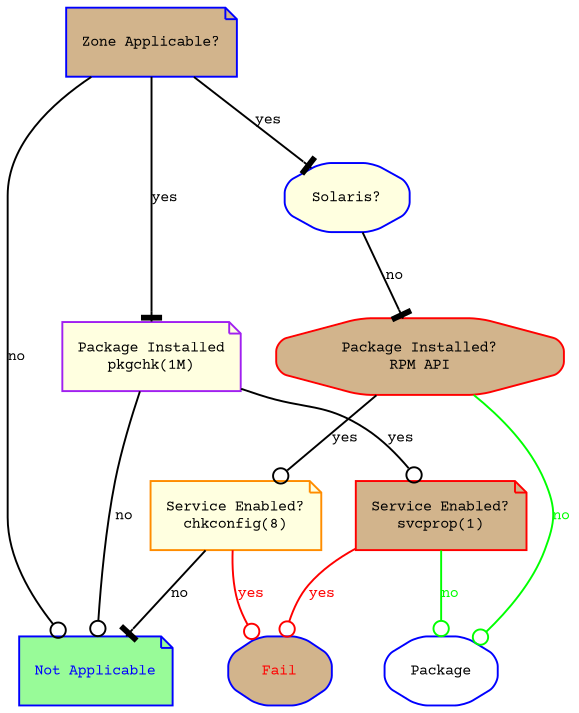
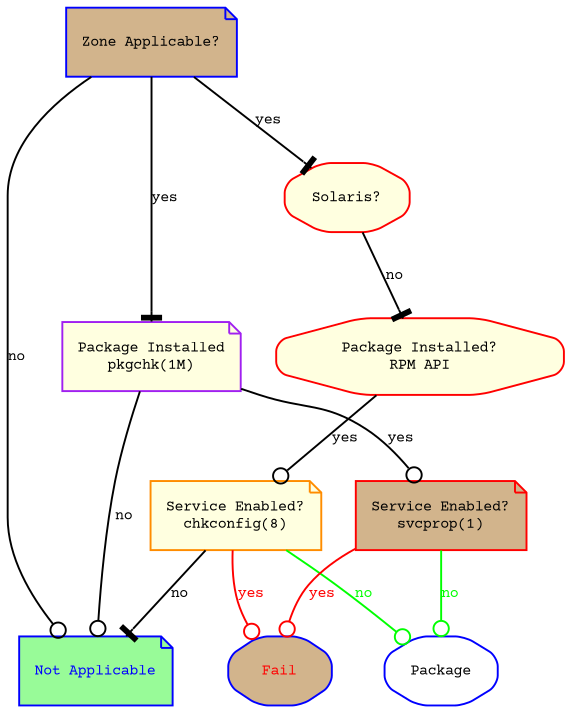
node "Solaris?": color blue -> red
node "Package Installed? RPM API": fillcolor tan -> lightyellow
edge "Package Installed? RPM API" -> "Package": now "Service Enabled? chkconfig(8)" -> "Package"
